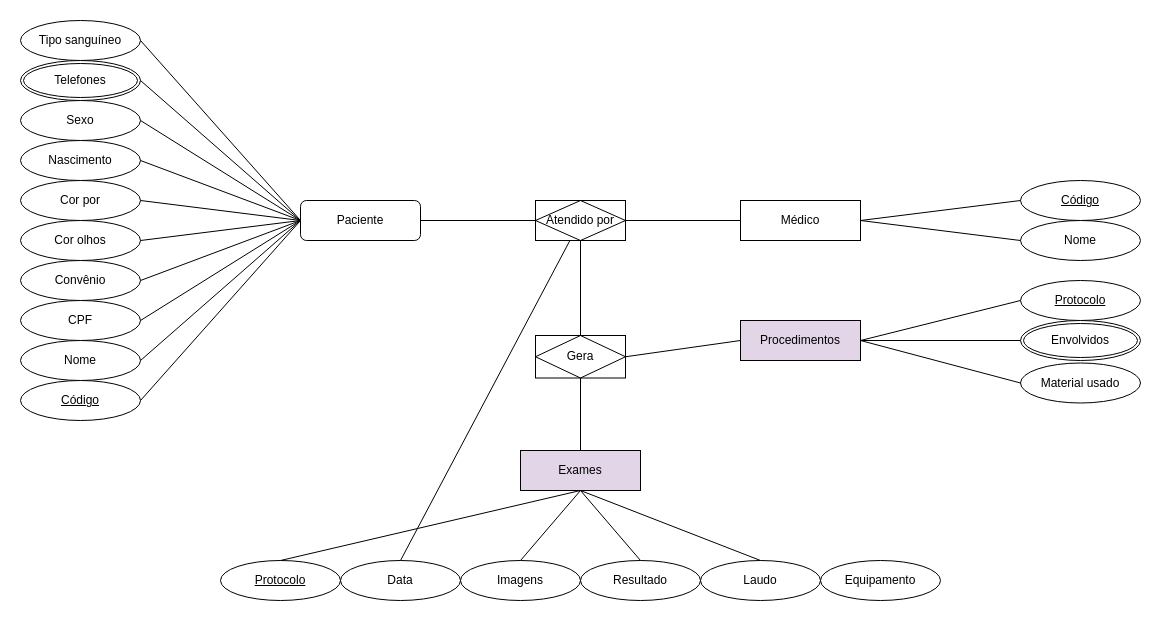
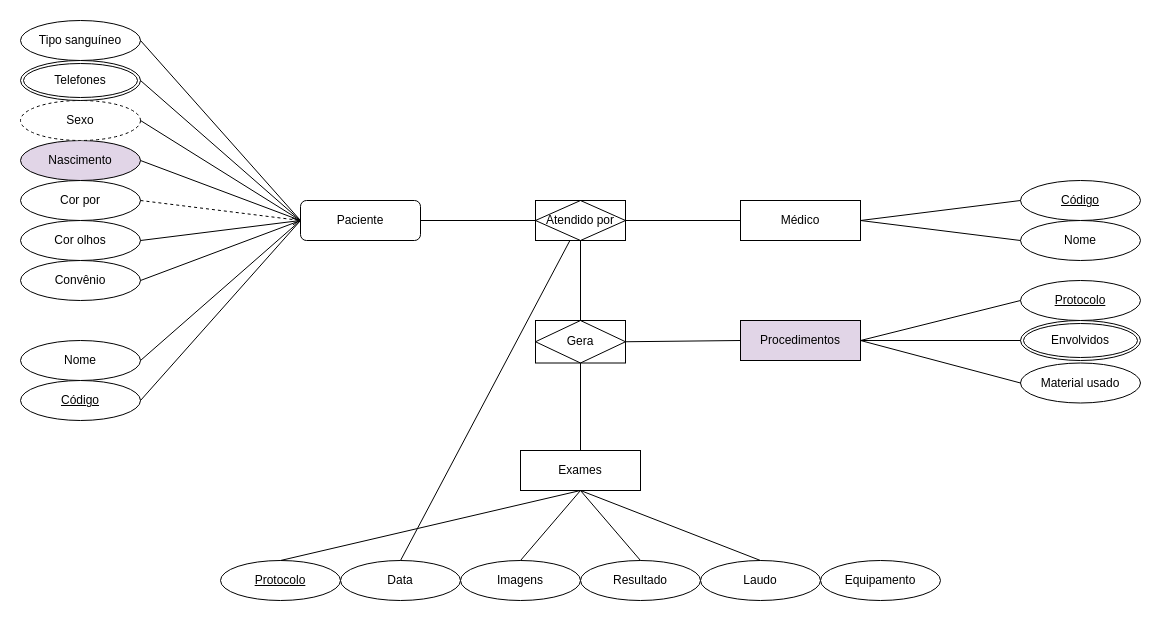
node "Sexo": style solid -> dashed
node "Nascimento": fillcolor #ffffff -> #e1d5e7
edge "Cor por" -- "Paciente": style solid -> dashed
edge "Paciente" -- "Cor olhos": arrowhead none -> open
edge "Paciente" -- "CPF": removed
node "CPF": removed
node "Gera": moved (581, 357) -> (581, 342)
node "Exames": fillcolor #e1d5e7 -> #ffffff
